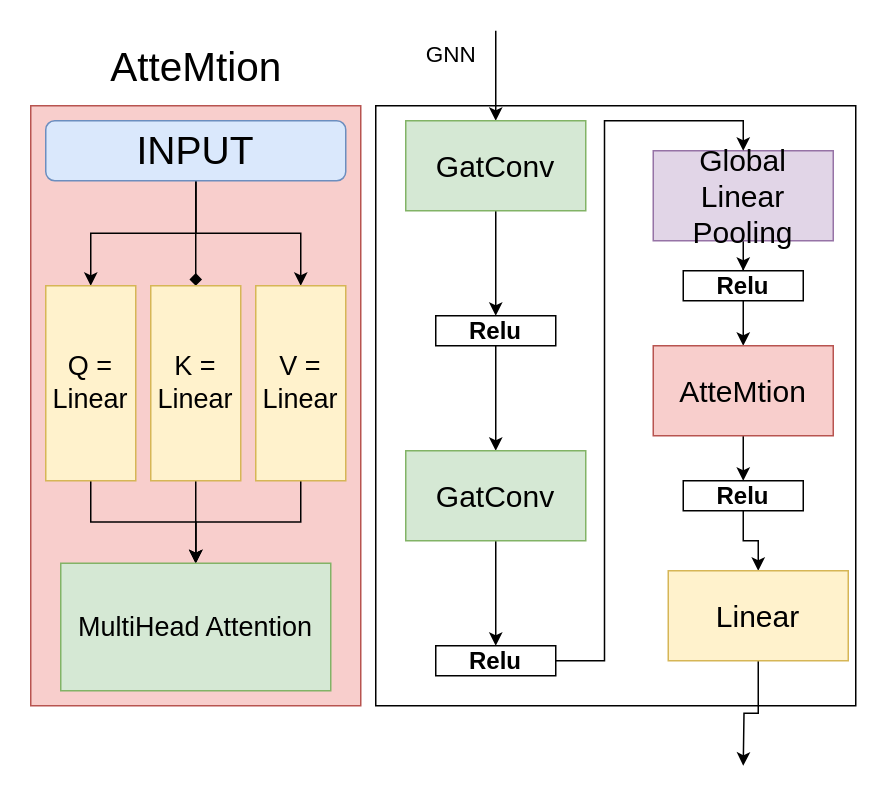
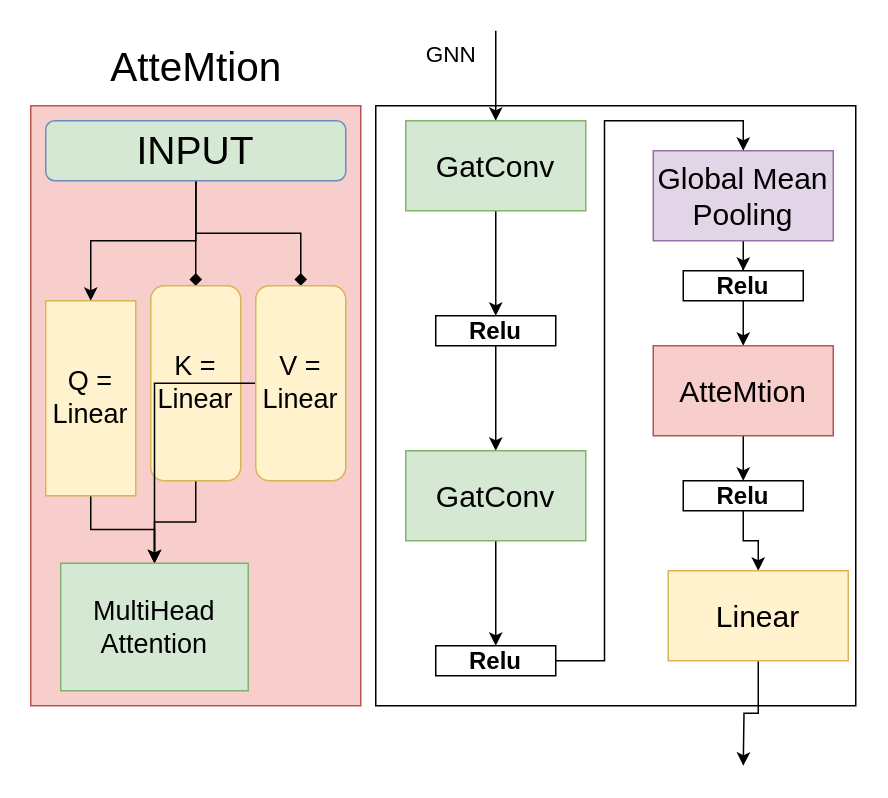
node "INPUT": fillcolor #dae8fc -> #d5e8d4
node "Global Linear Pooling": label "Global Linear Pooling" -> "Global Mean Pooling"
edge "INPUT" -> "V = Linear": arrowhead classic -> diamond
node "Q = Linear": moved (91, 383) -> (91, 398)
node "K = Linear": shape rectangle -> rounded rectangle
node "V = Linear": shape rectangle -> rounded rectangle
node "MultiHead Attention": size 270x128 -> 188x128
